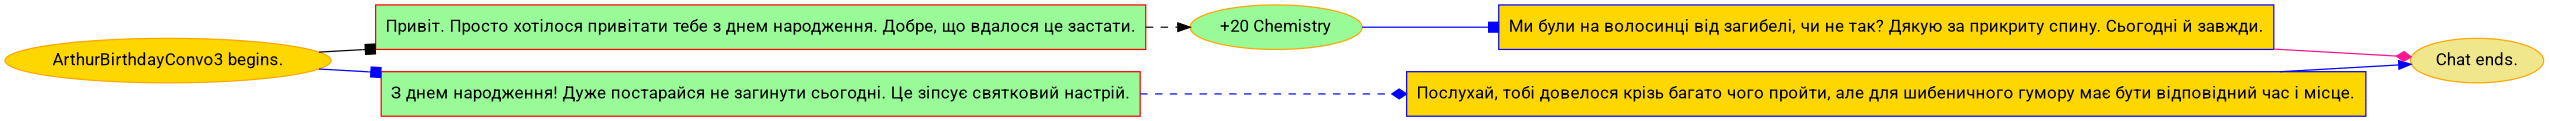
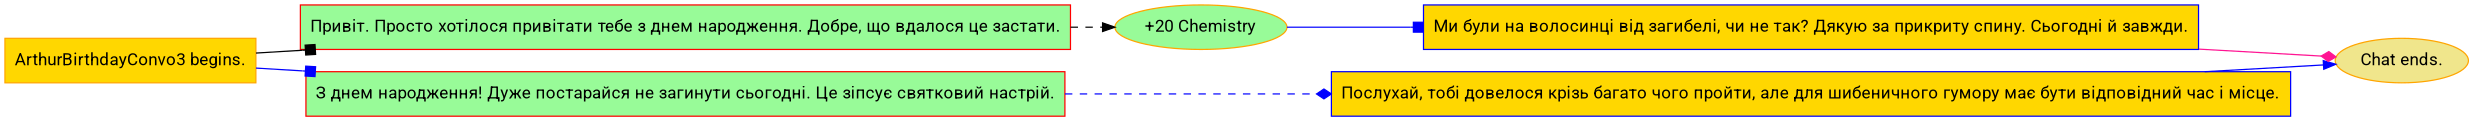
node "ArthurBirthdayConvo3 begins.": shape ellipse -> box
